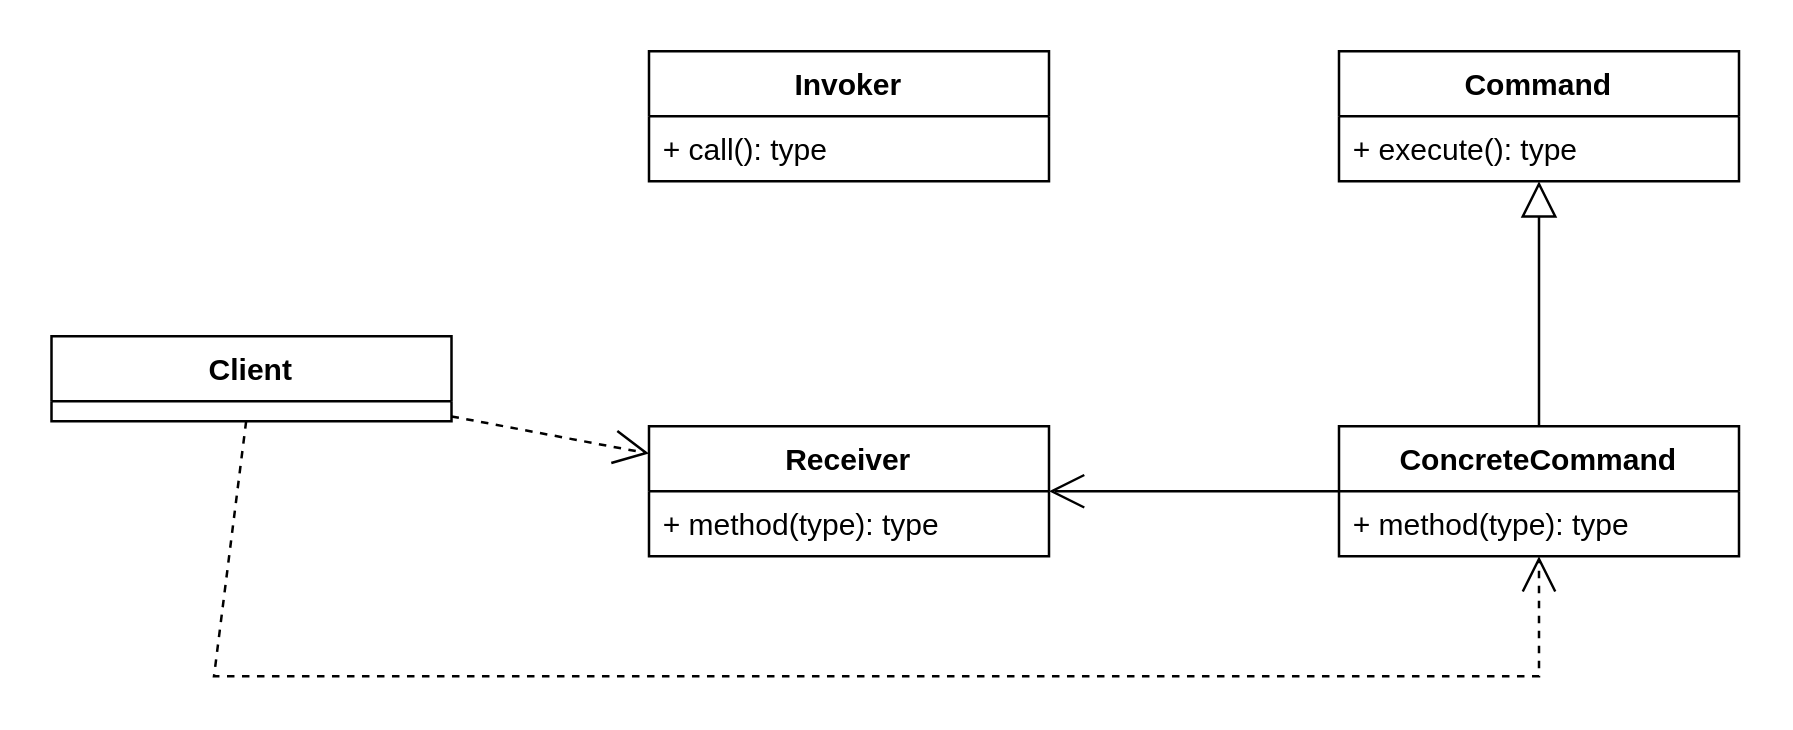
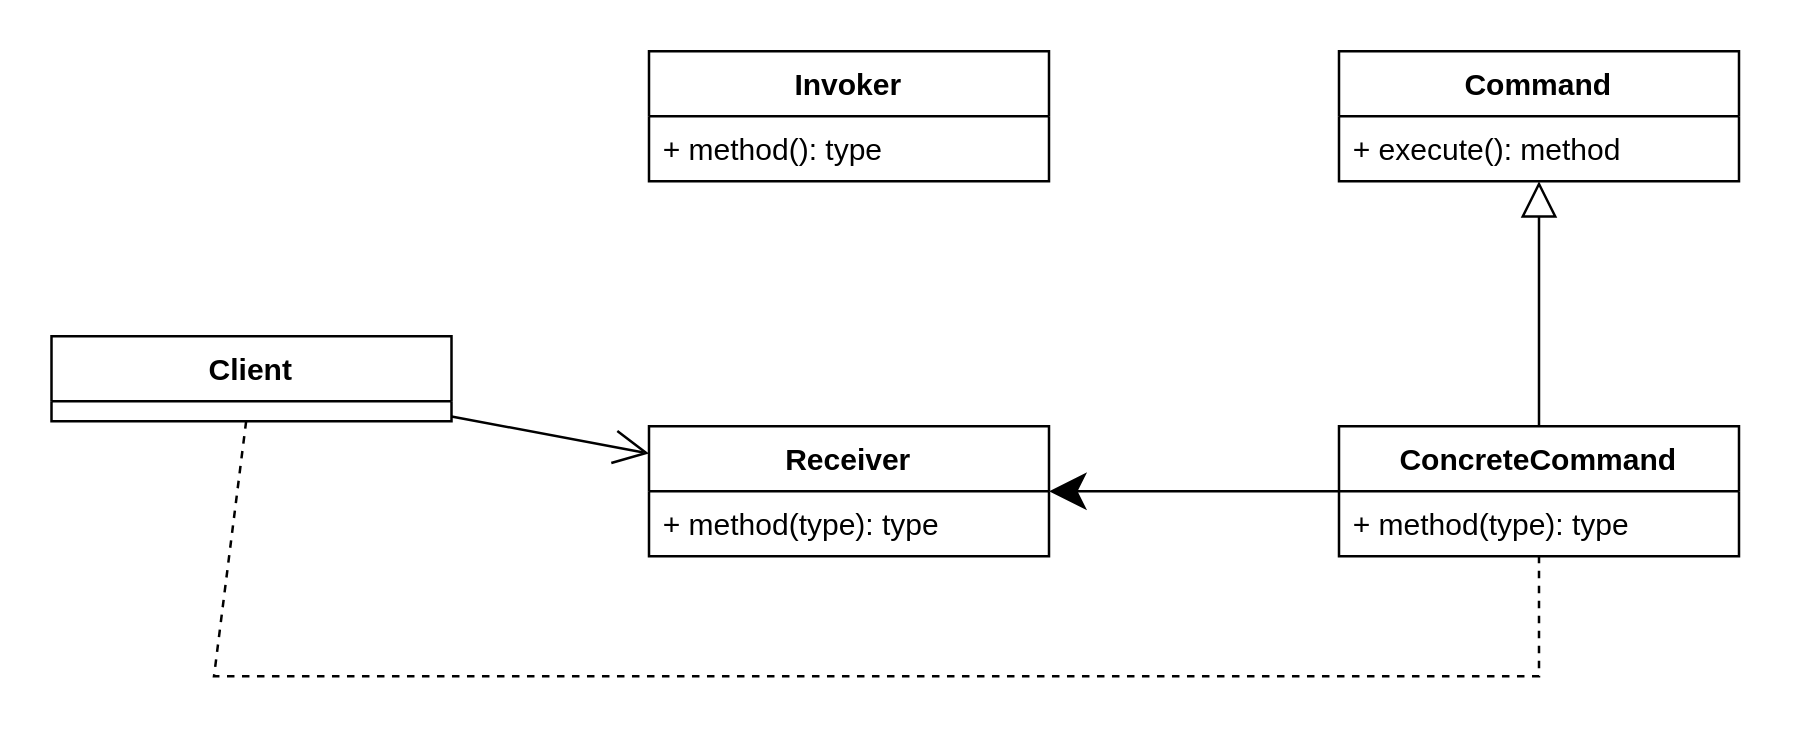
node "+ call(): type": label "+ call(): type" -> "+ method(): type"
node "+ execute(): type": label "+ execute(): type" -> "+ execute(): method"
edge "Client" -> "Receiver": style dashed -> solid
edge "ConcreteCommand" -> "Receiver": arrowhead open -> classic
edge "Client" -> "ConcreteCommand": arrowhead open -> none
